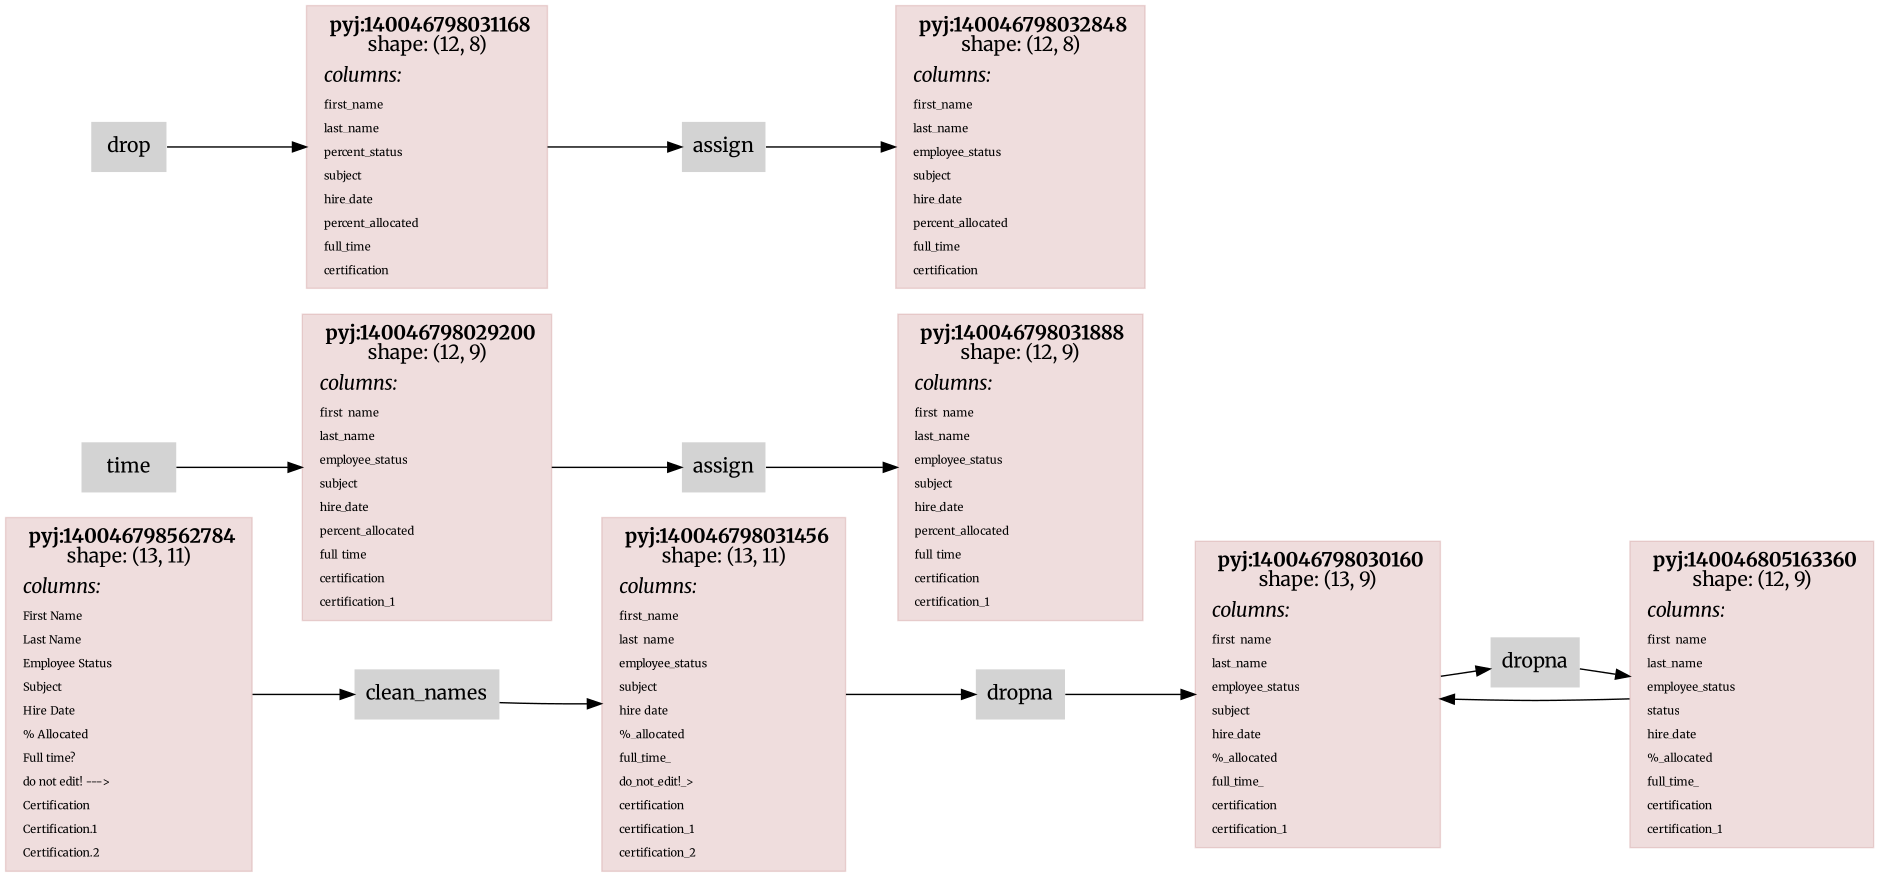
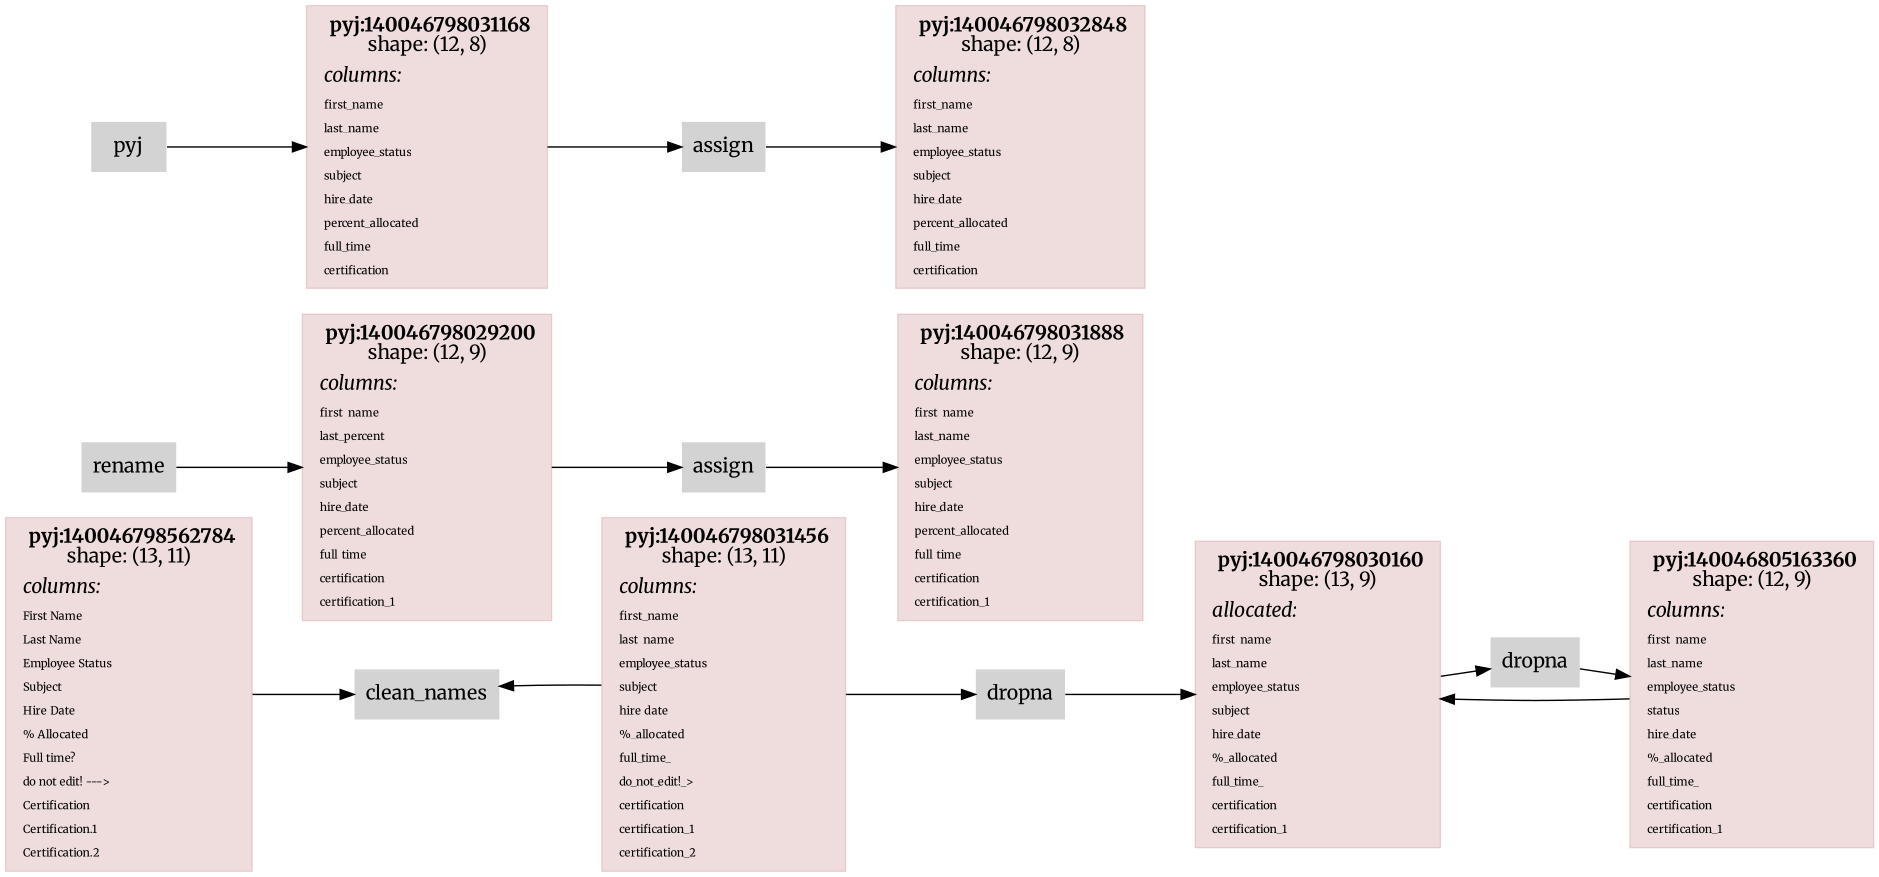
node "drop": label "drop" -> "pyj"
node "pyj:140046798031168": text "percent_status" -> "employee_status"
node "pyj:140046798029200": text "last_name" -> "last_percent"
node "time": label "time" -> "rename"
node "pyj:140046798030160": text "columns:" -> "allocated:"
edge "clean_names" -> "pyj:140046798031456": reversed
